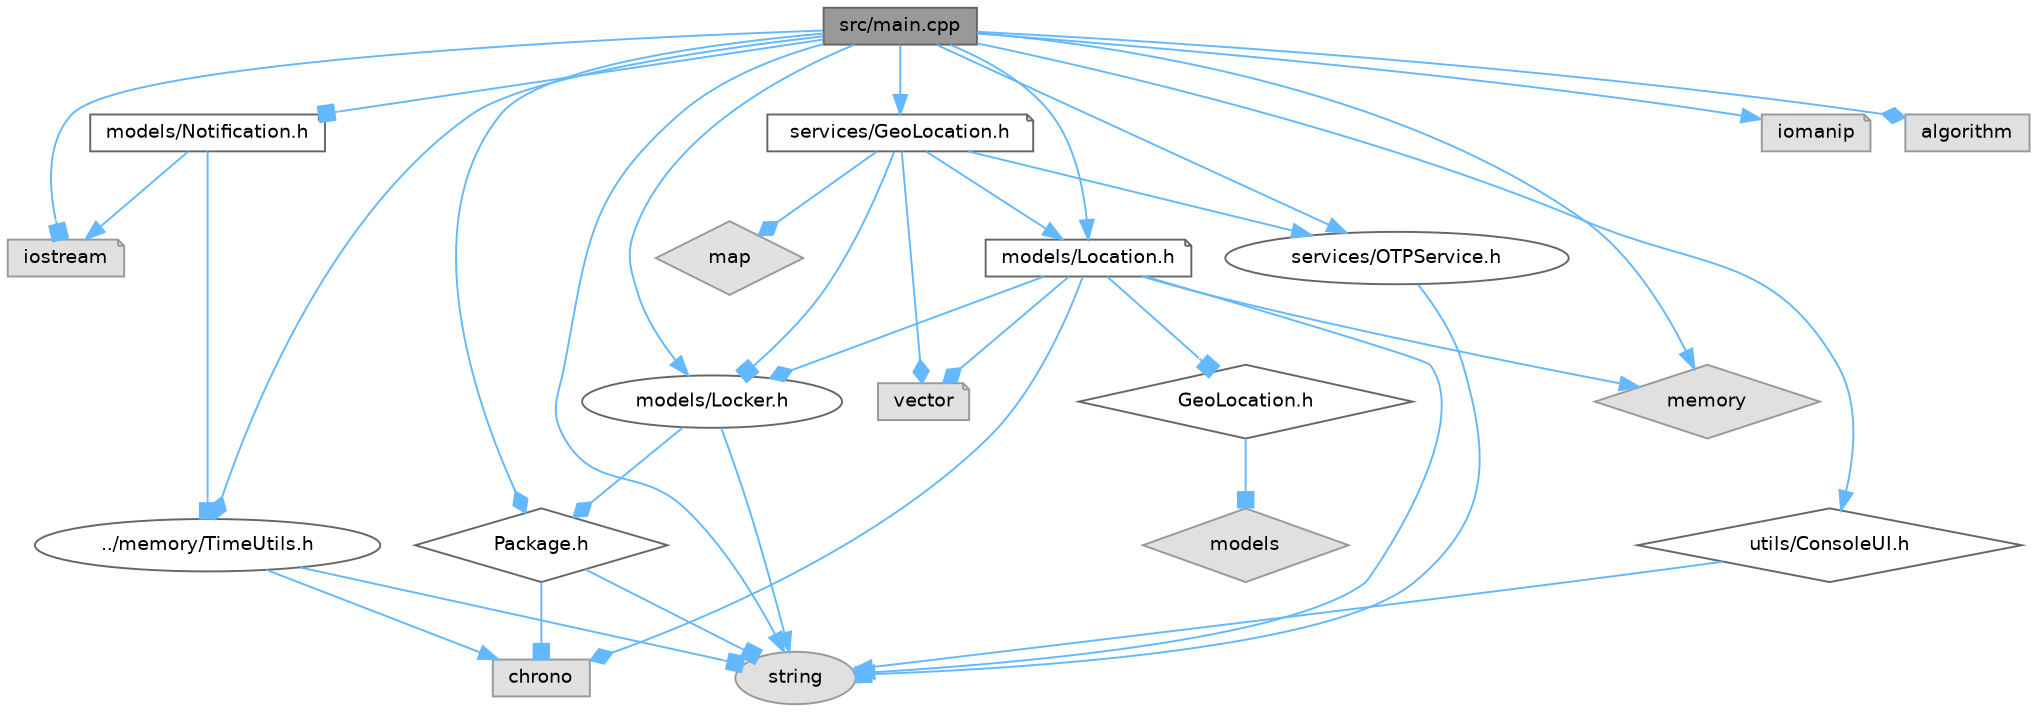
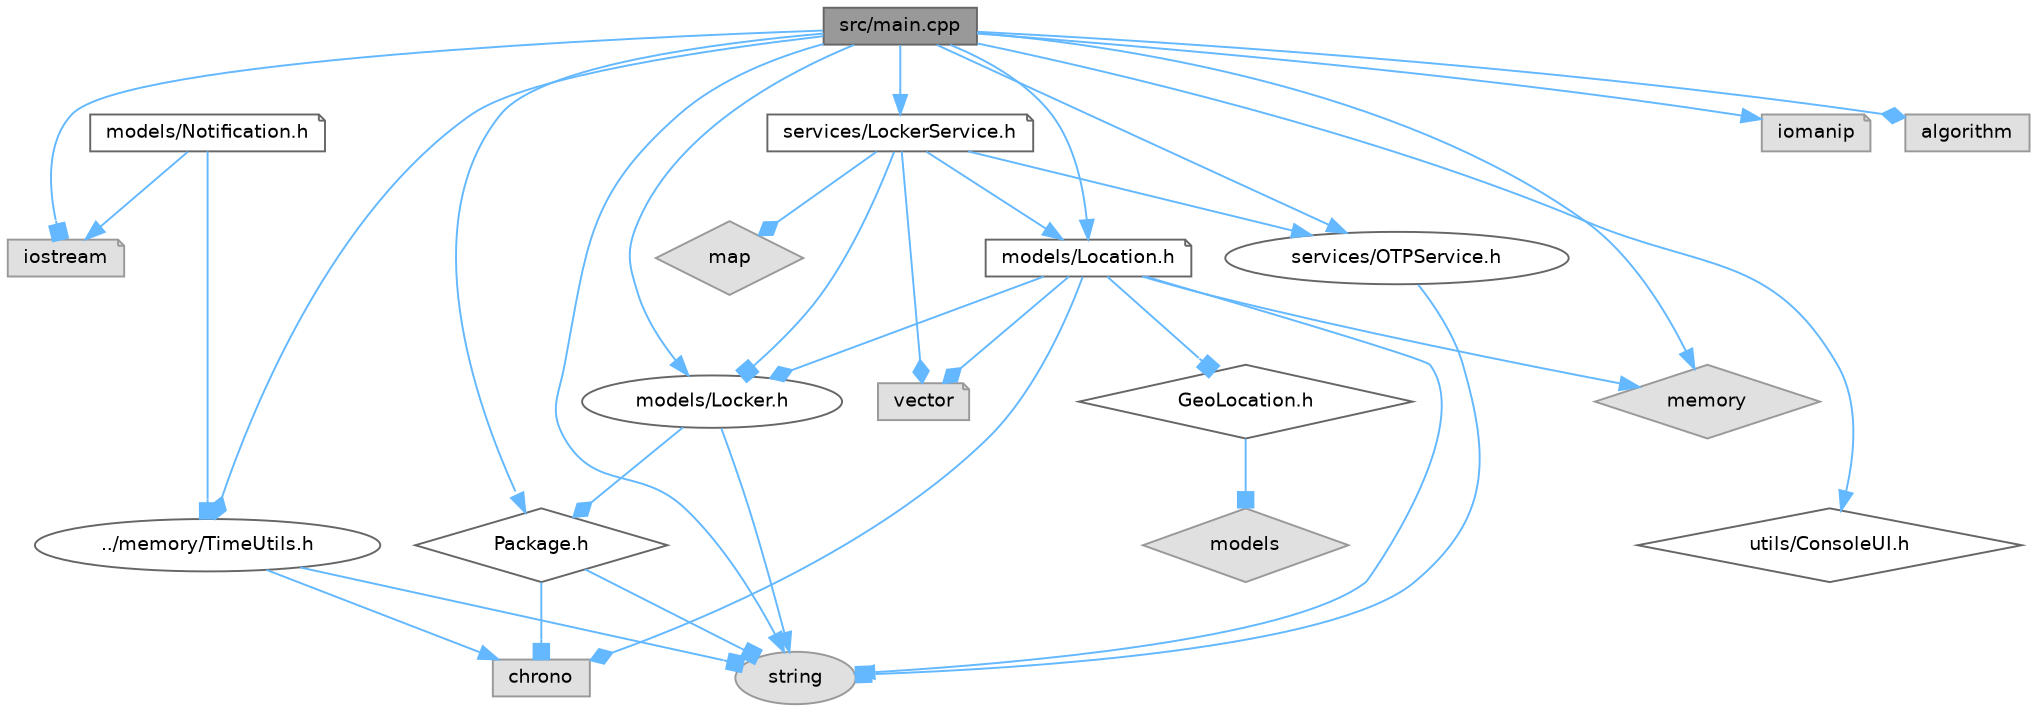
edge "src/main.cpp" -> "models/Notification.h": removed
node "services/GeoLocation.h": label "services/GeoLocation.h" -> "services/LockerService.h"
edge "src/main.cpp" -> "Package.h": arrowhead diamond -> normal
edge "utils/ConsoleUI.h" -> "string": removed
